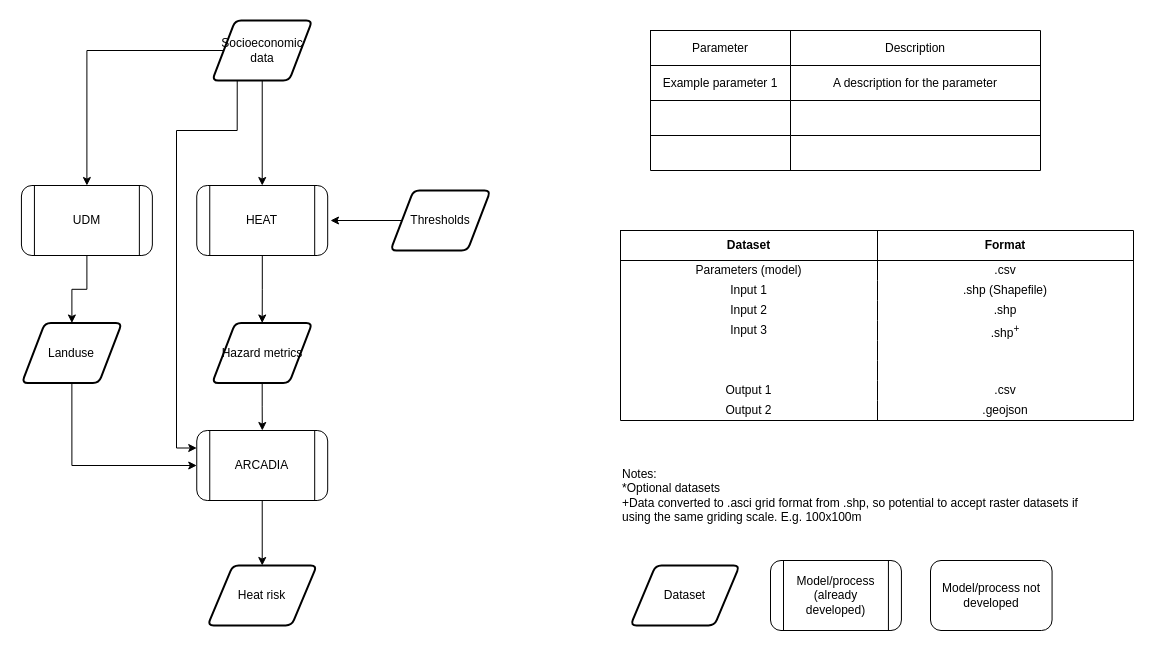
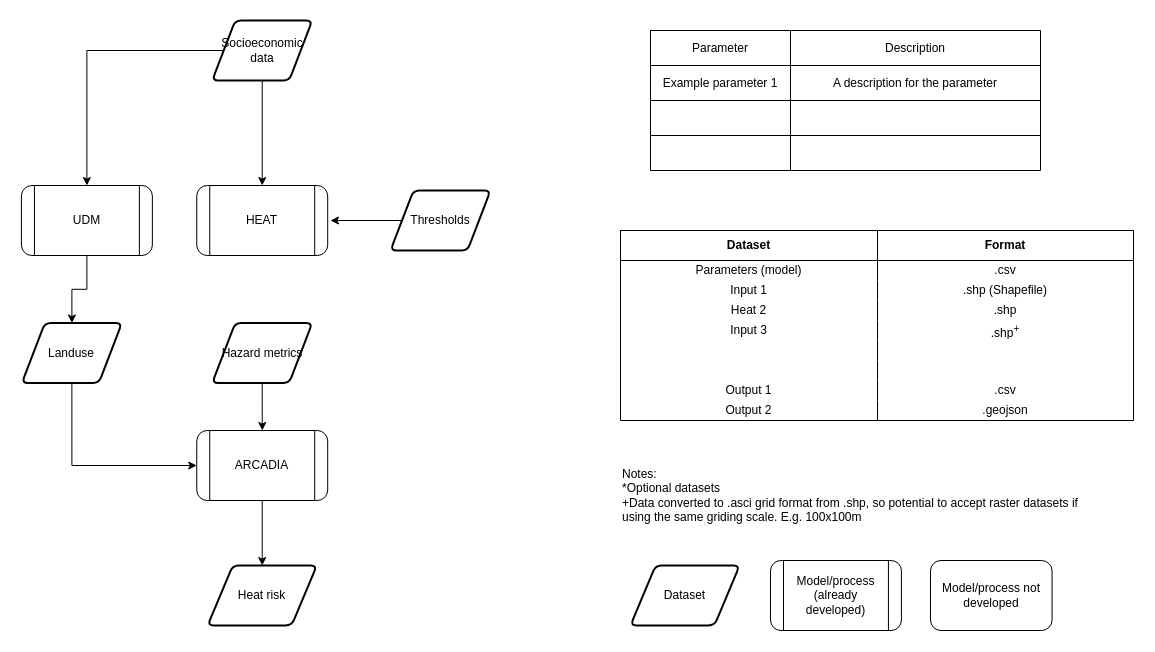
edge "Socioeconomic data" -> "ARCADIA": removed
edge "HEAT" -> "Hazard metrics": removed
node "Input 2": label "Input 2" -> "Heat 2"
